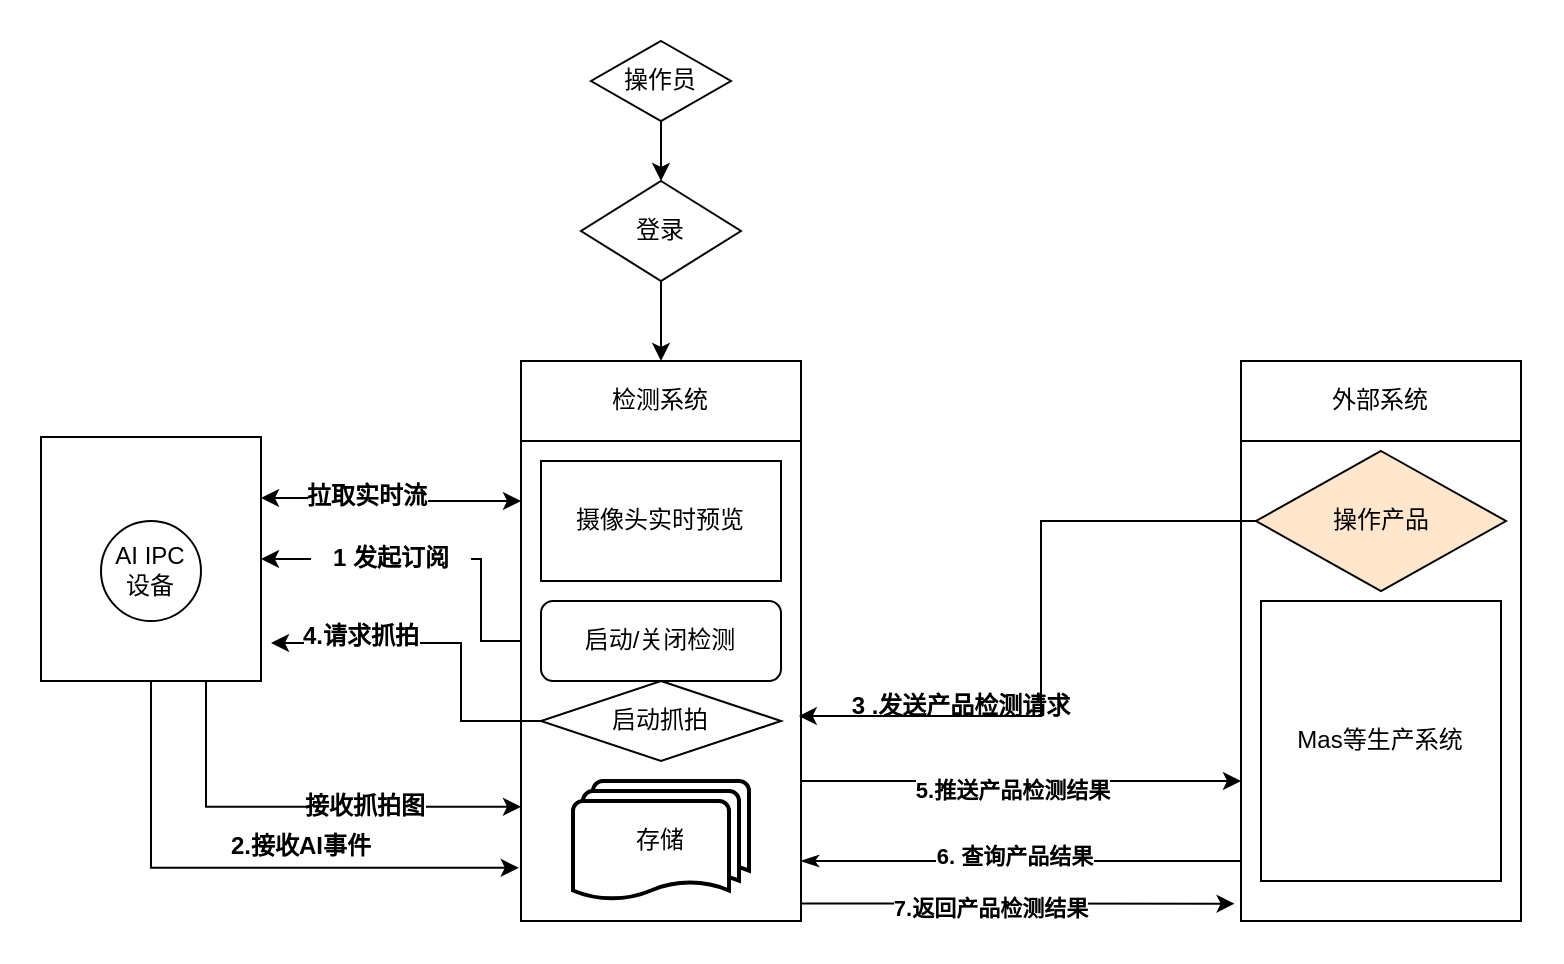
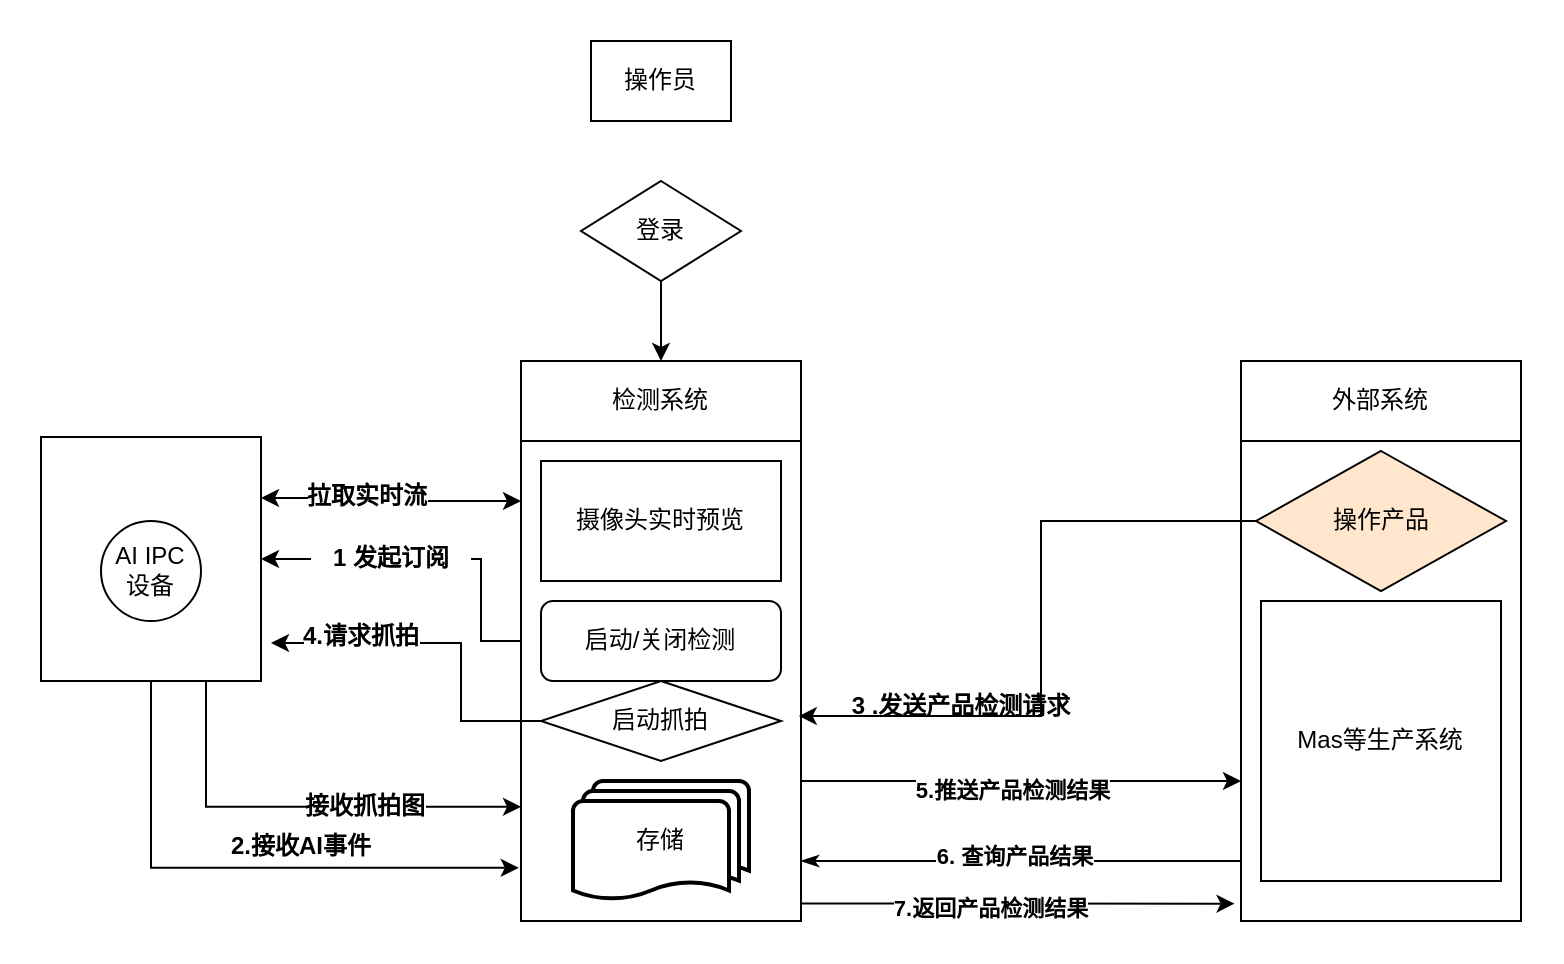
node "操作员": shape diamond -> rectangle
edge "操作员" -> "登录": removed
